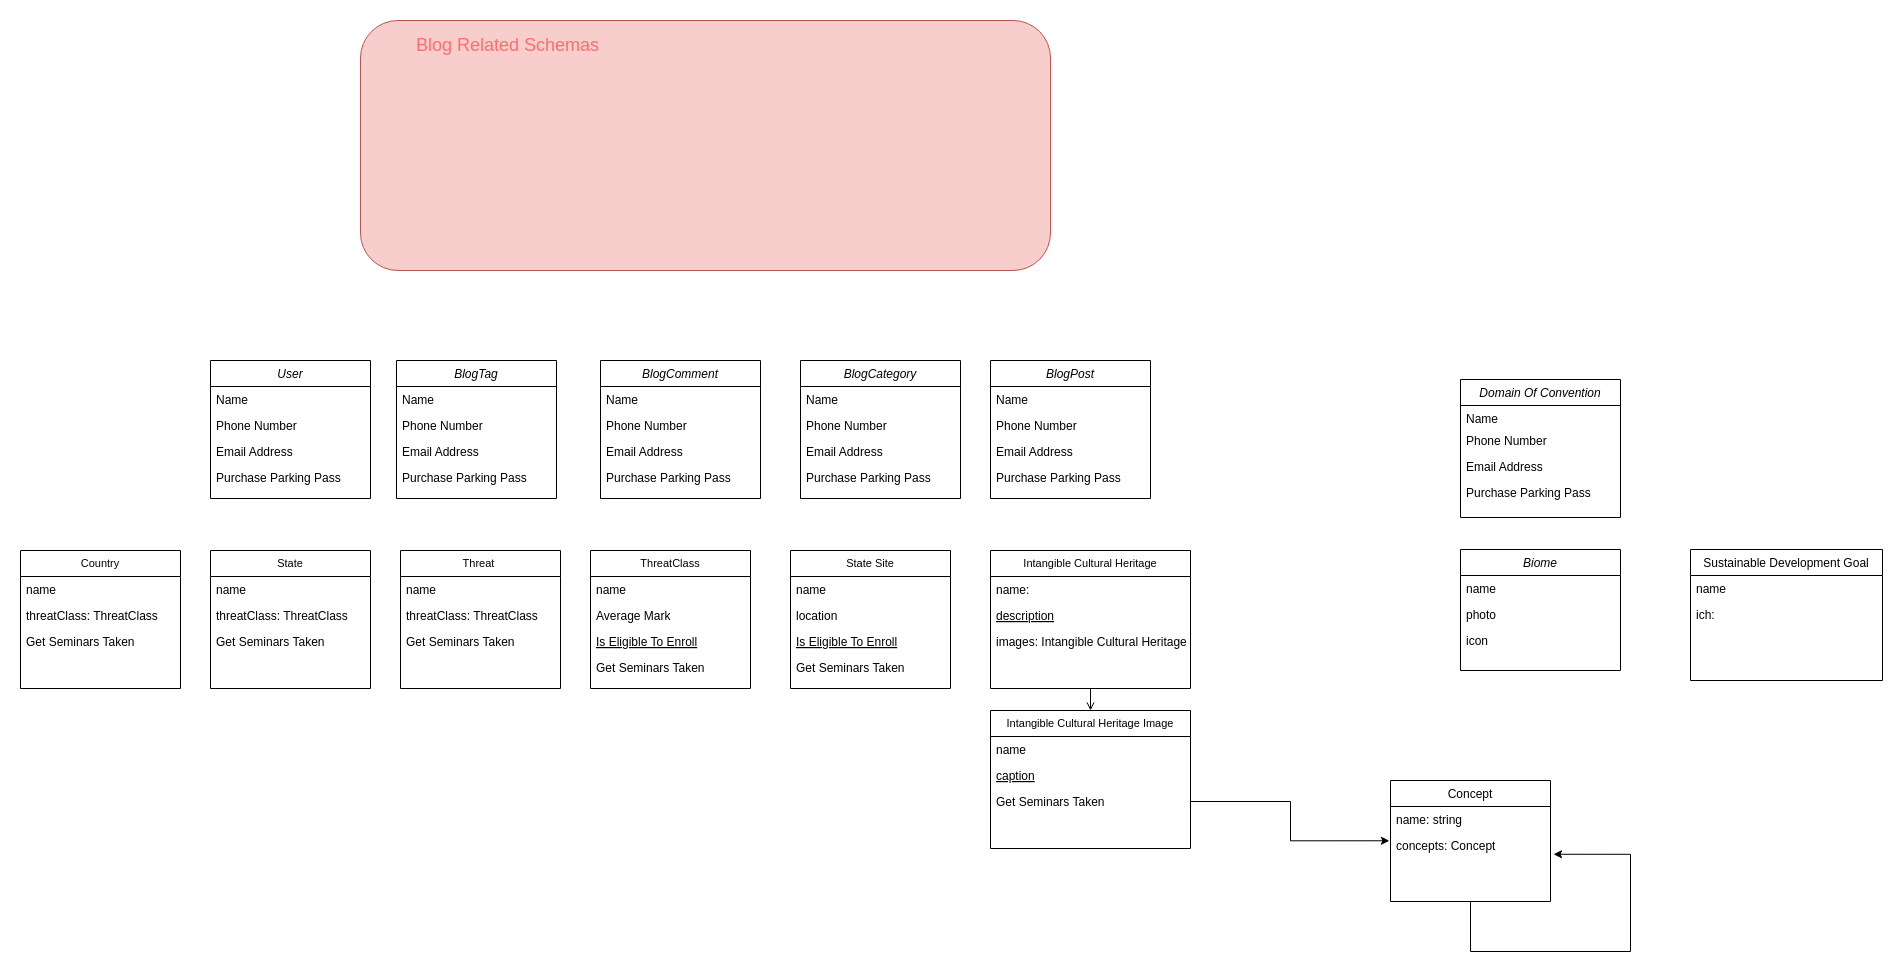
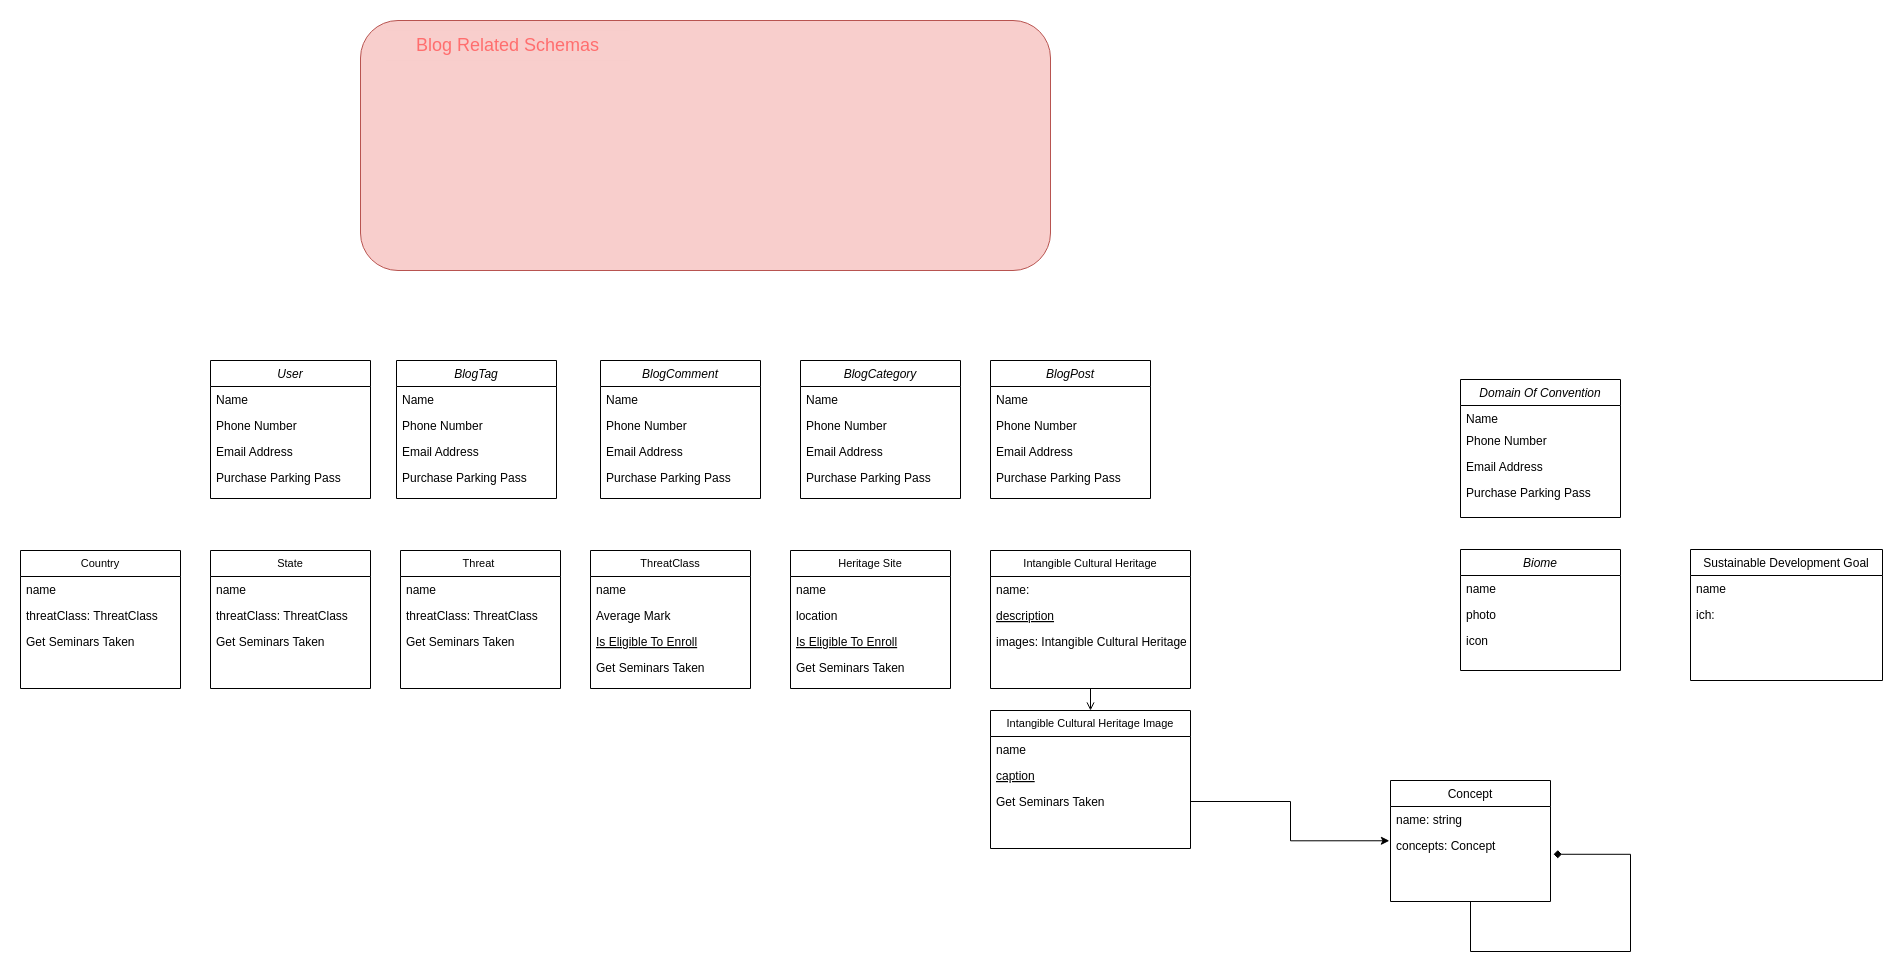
node "State Site": label "State Site" -> "Heritage Site"
edge "Concept" -> "concepts: Concept": arrowhead classic -> diamond
